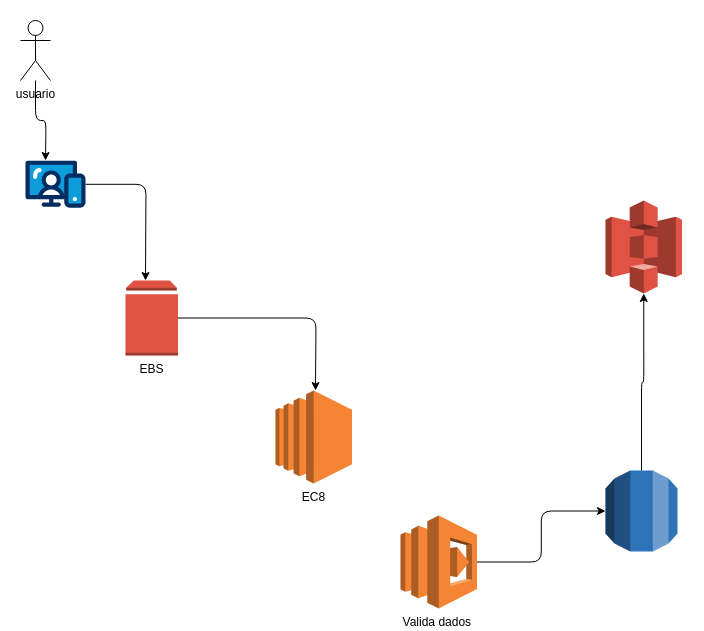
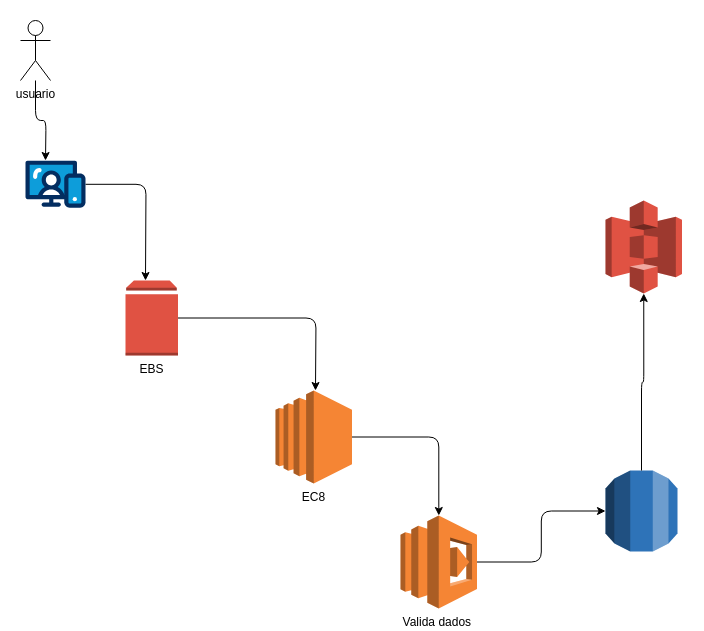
edge "EC8" -> "Valida dados": added
